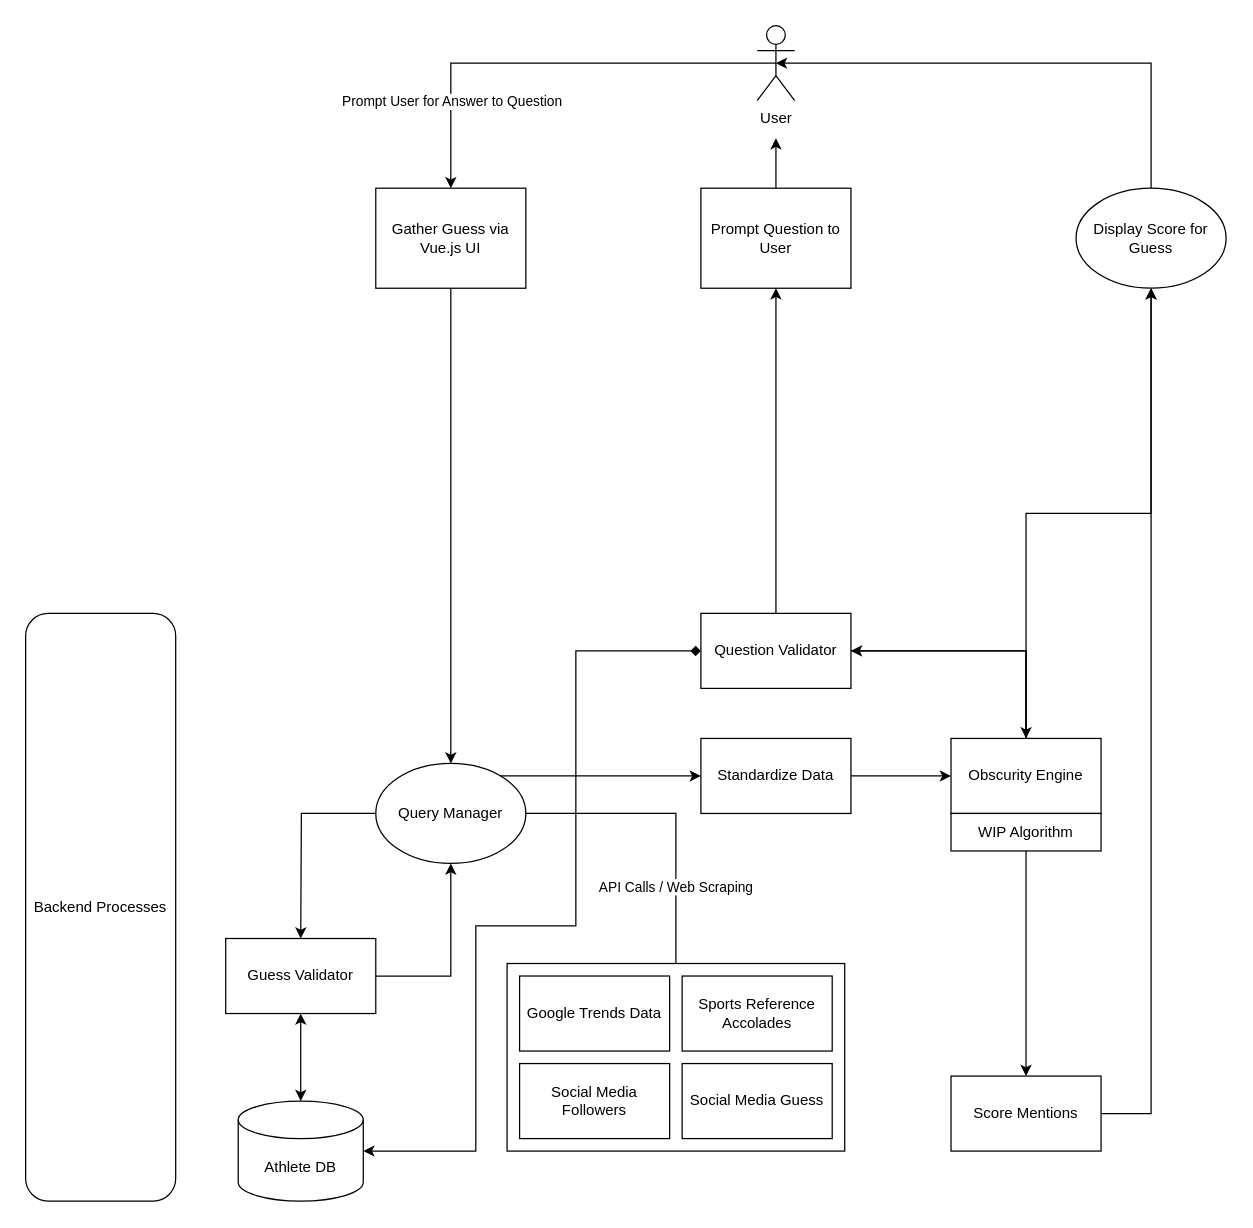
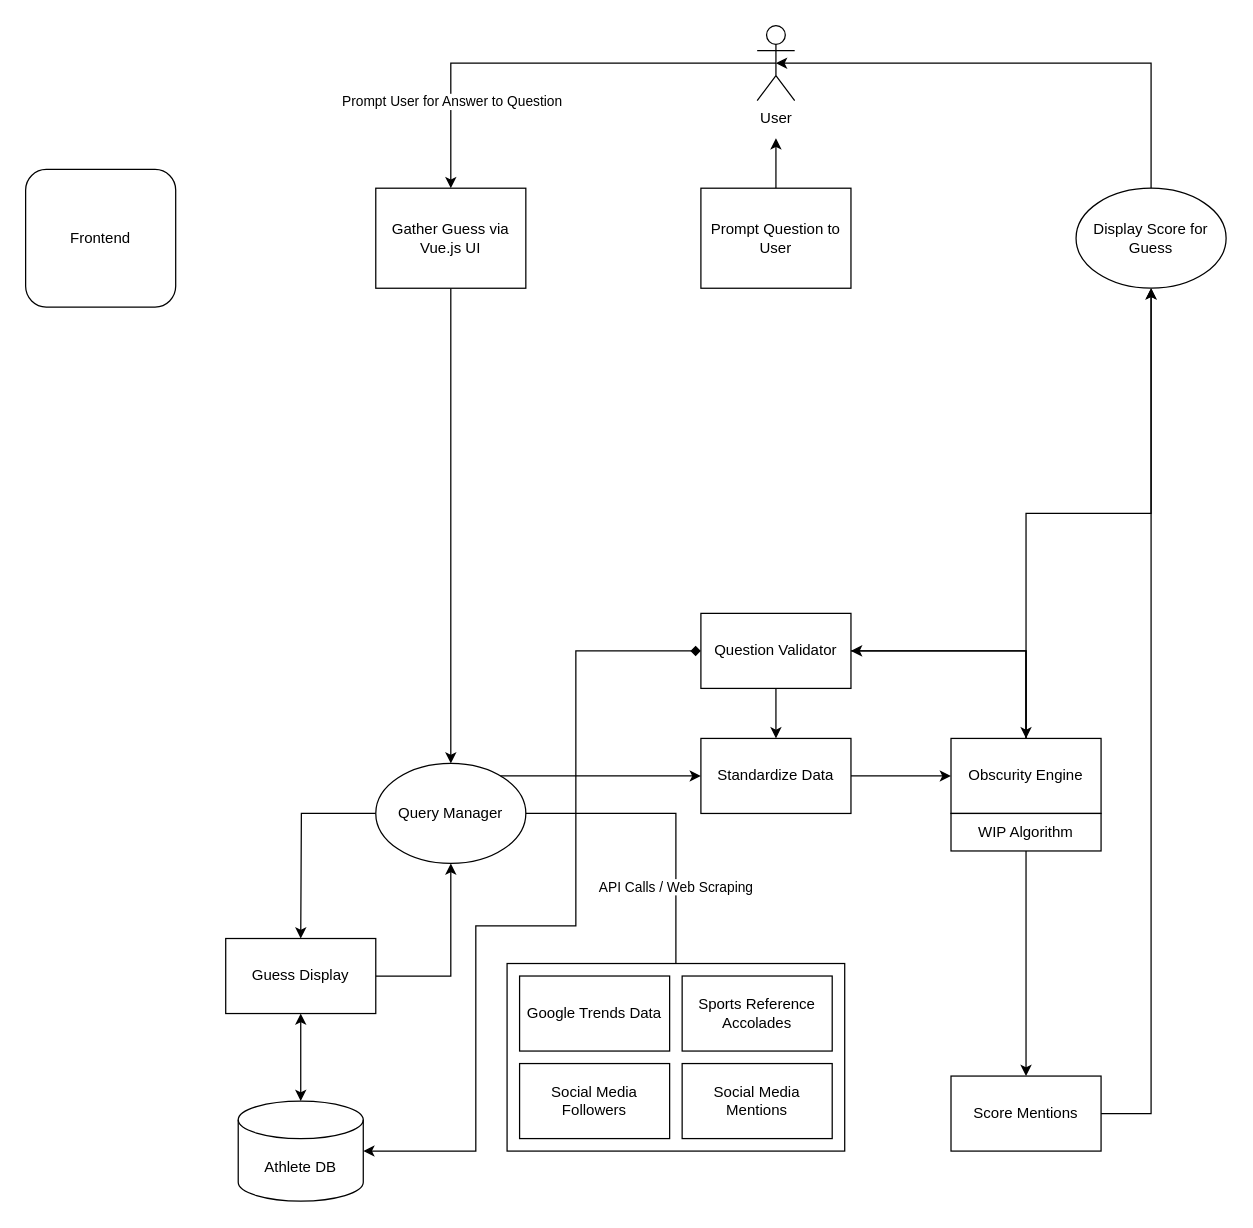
node "Frontend": added
edge "Question Validator" -> "Prompt Question to User": now "Question Validator" -> "Standardize Data"
node "Backend Processes": removed
node "Guess Validator": label "Guess Validator" -> "Guess Display"
node "Social Media Guess": label "Social Media Guess" -> "Social Media Mentions"
